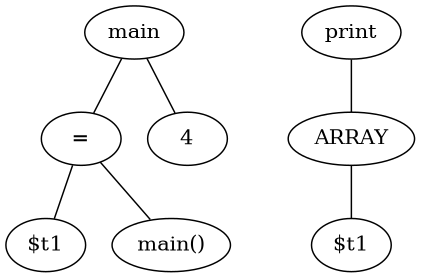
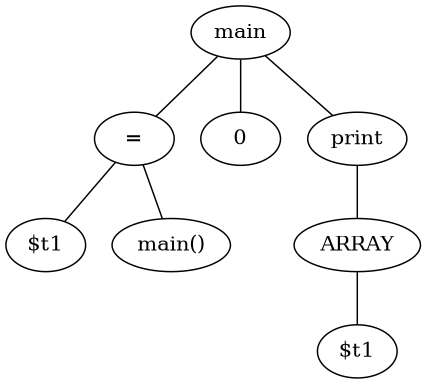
edge "main" -- "print": added
node "4": label "4" -> "0"
